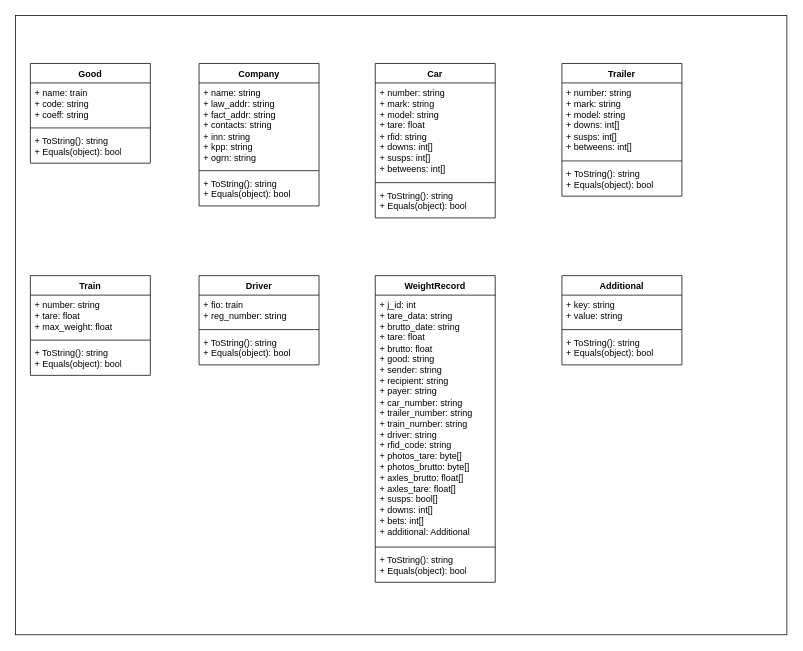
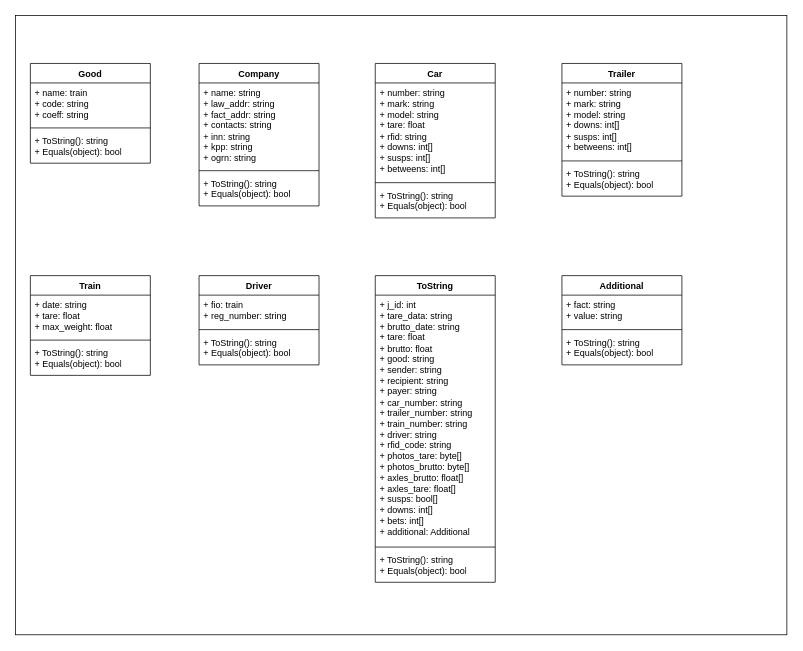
node "WeightRecord": label "WeightRecord" -> "ToString"
node "+ key: string + value: string": label "+ key: string + value: string" -> "+ fact: string + value: string"
node "+ number: string + tare: float + max_weight: float": label "+ number: string + tare: float + max_weight: float" -> "+ date: string + tare: float + max_weight: float"
